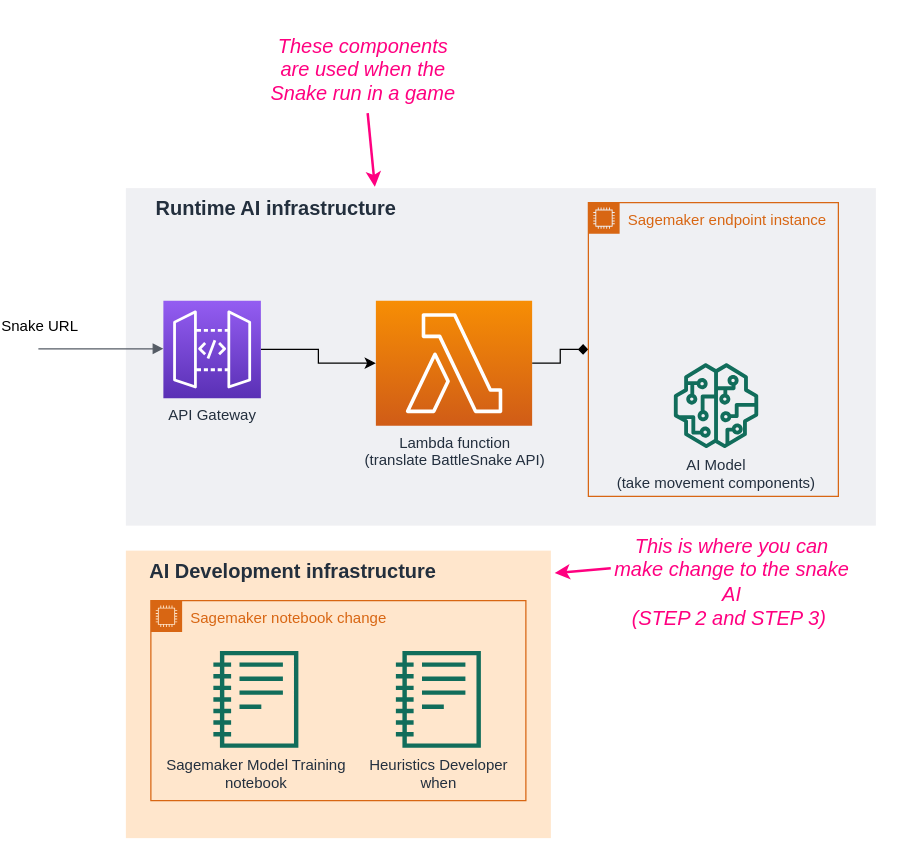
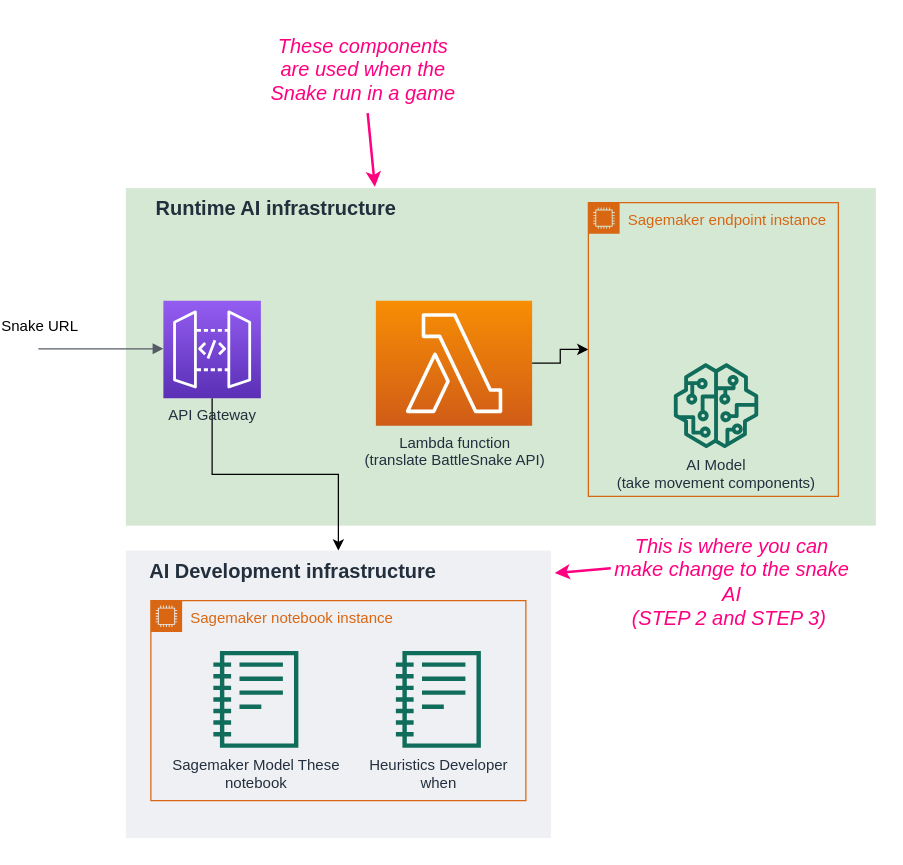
node "Runtime AI infrastructure": fillcolor #eff0f3 -> #d5e8d4
edge "Lambda function (translate BattleSnake API)" -> "Sagemaker endpoint instance": arrowhead diamond -> classic
edge "API Gateway" -> "Lambda function (translate BattleSnake API)": now "API Gateway" -> "AI Development infrastructure"
node "Sagemaker notebook change": label "Sagemaker notebook change" -> "Sagemaker notebook instance"
node "AI Development infrastructure": fillcolor #ffe6cc -> #eff0f3
node "Sagemaker Model Training notebook": label "Sagemaker Model Training notebook" -> "Sagemaker Model These notebook"
